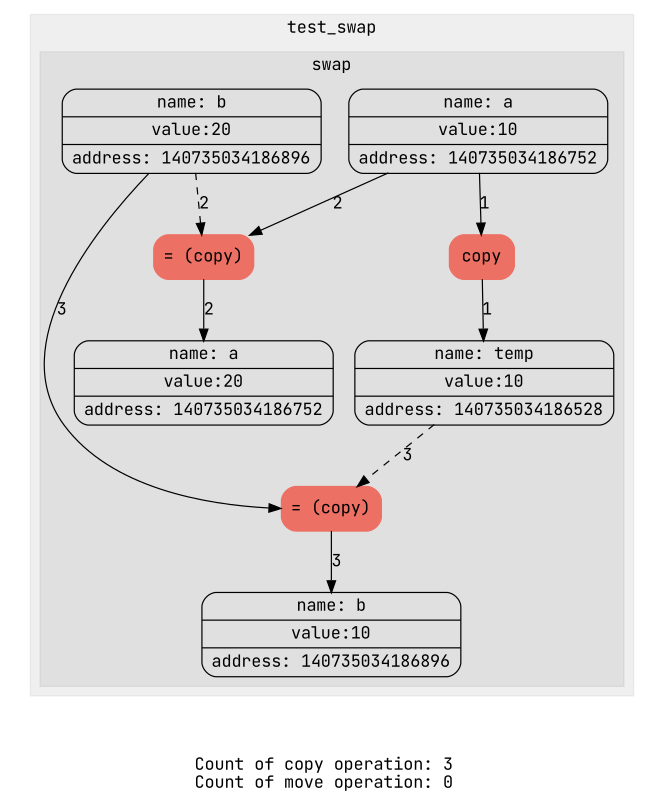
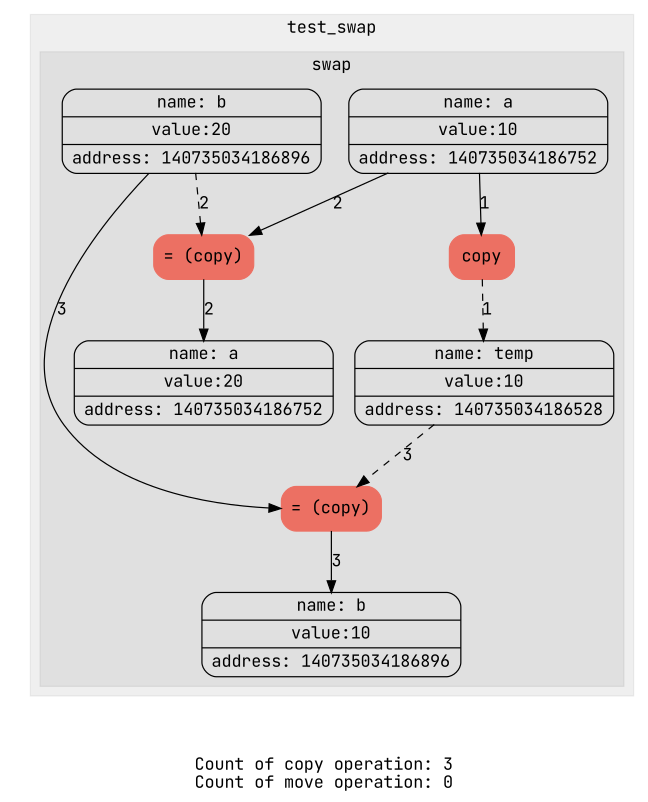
edge "copy" -> "name: temp": style solid -> dashed
